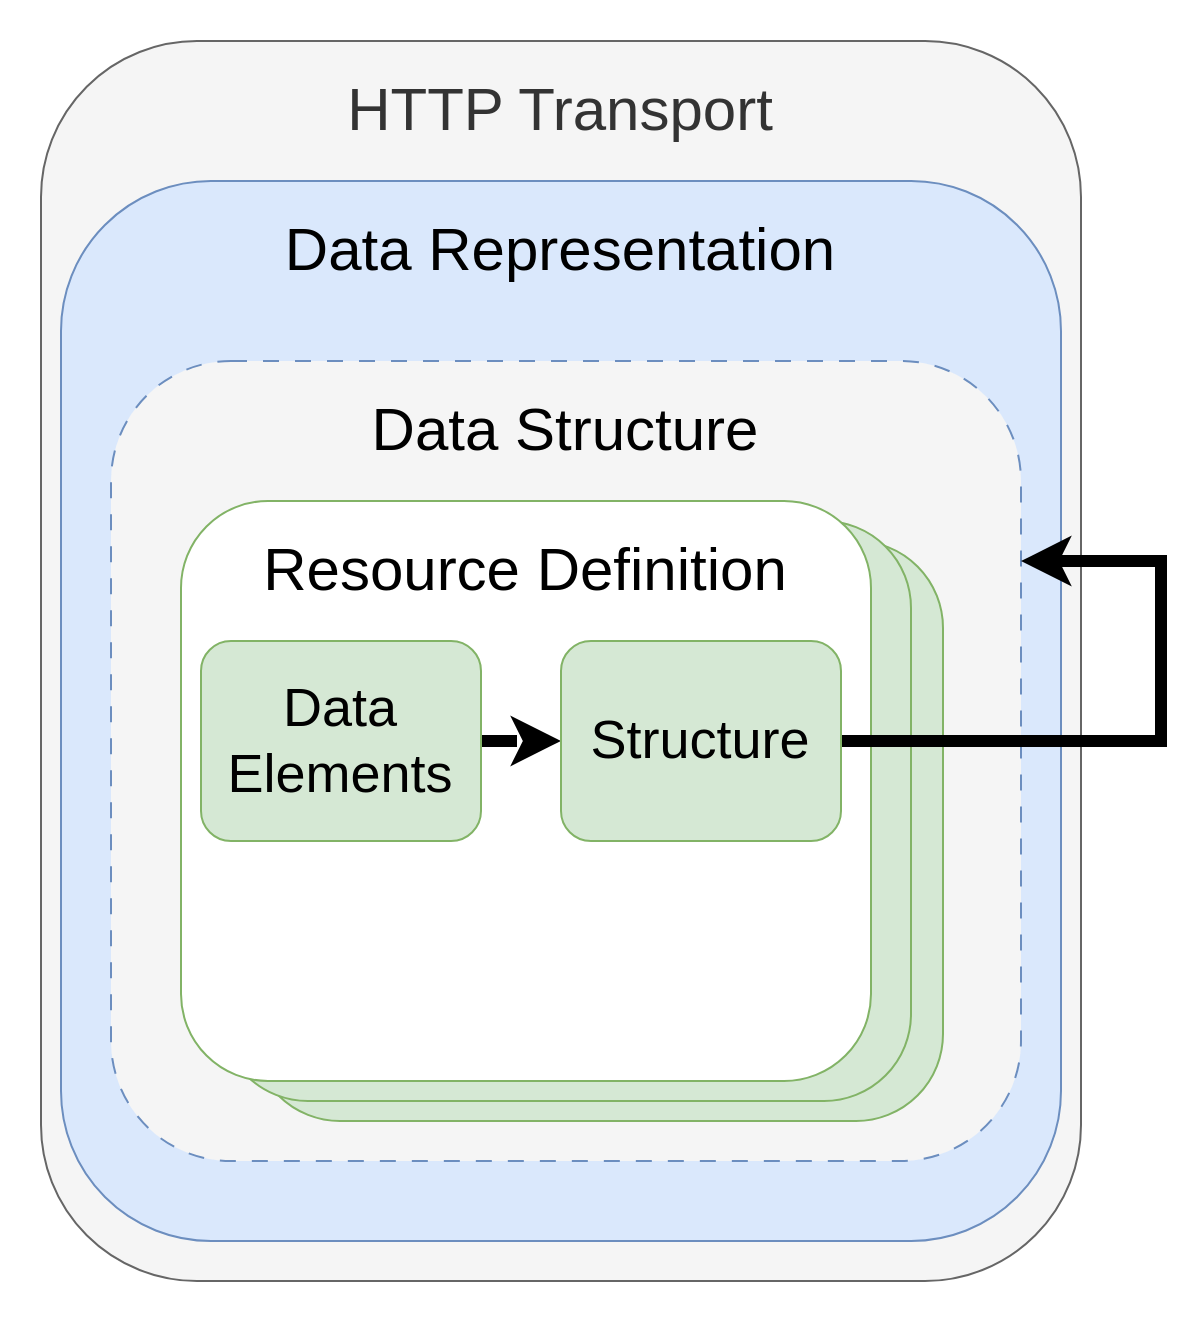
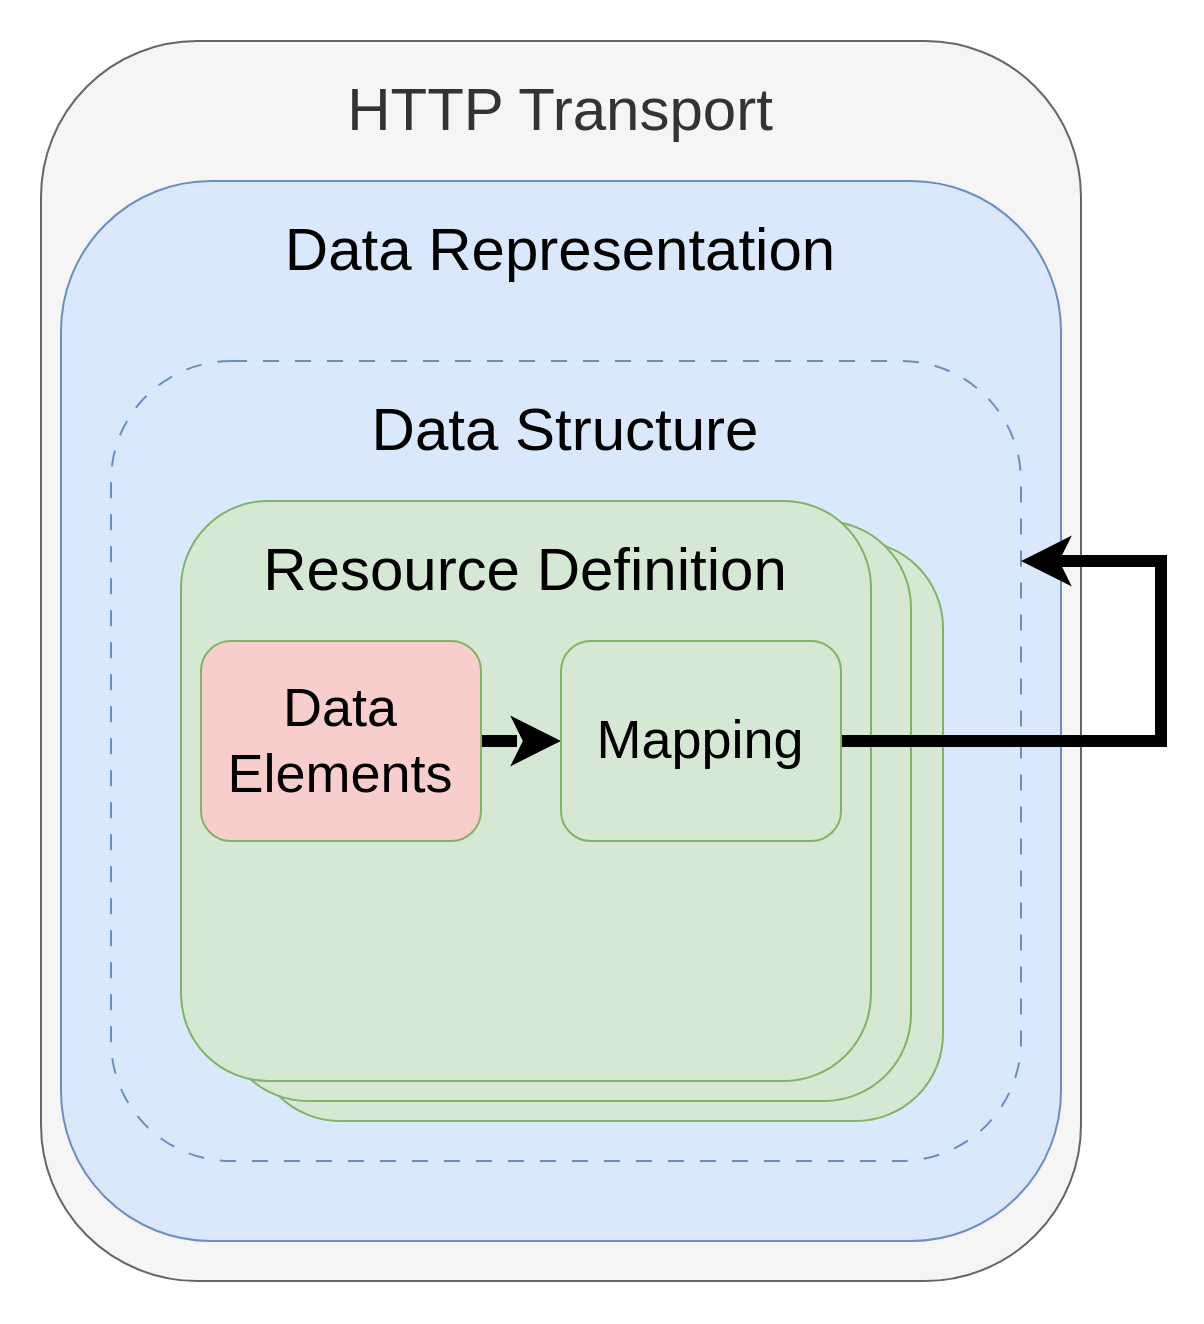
node "Data Structure": fillcolor #f5f5f5 -> #dae8fc
node "Data Elements": fillcolor #d5e8d4 -> #f8cecc
node "Structure": label "Structure" -> "Mapping"
node "Resource Definition": fillcolor #ffffff -> #d5e8d4
